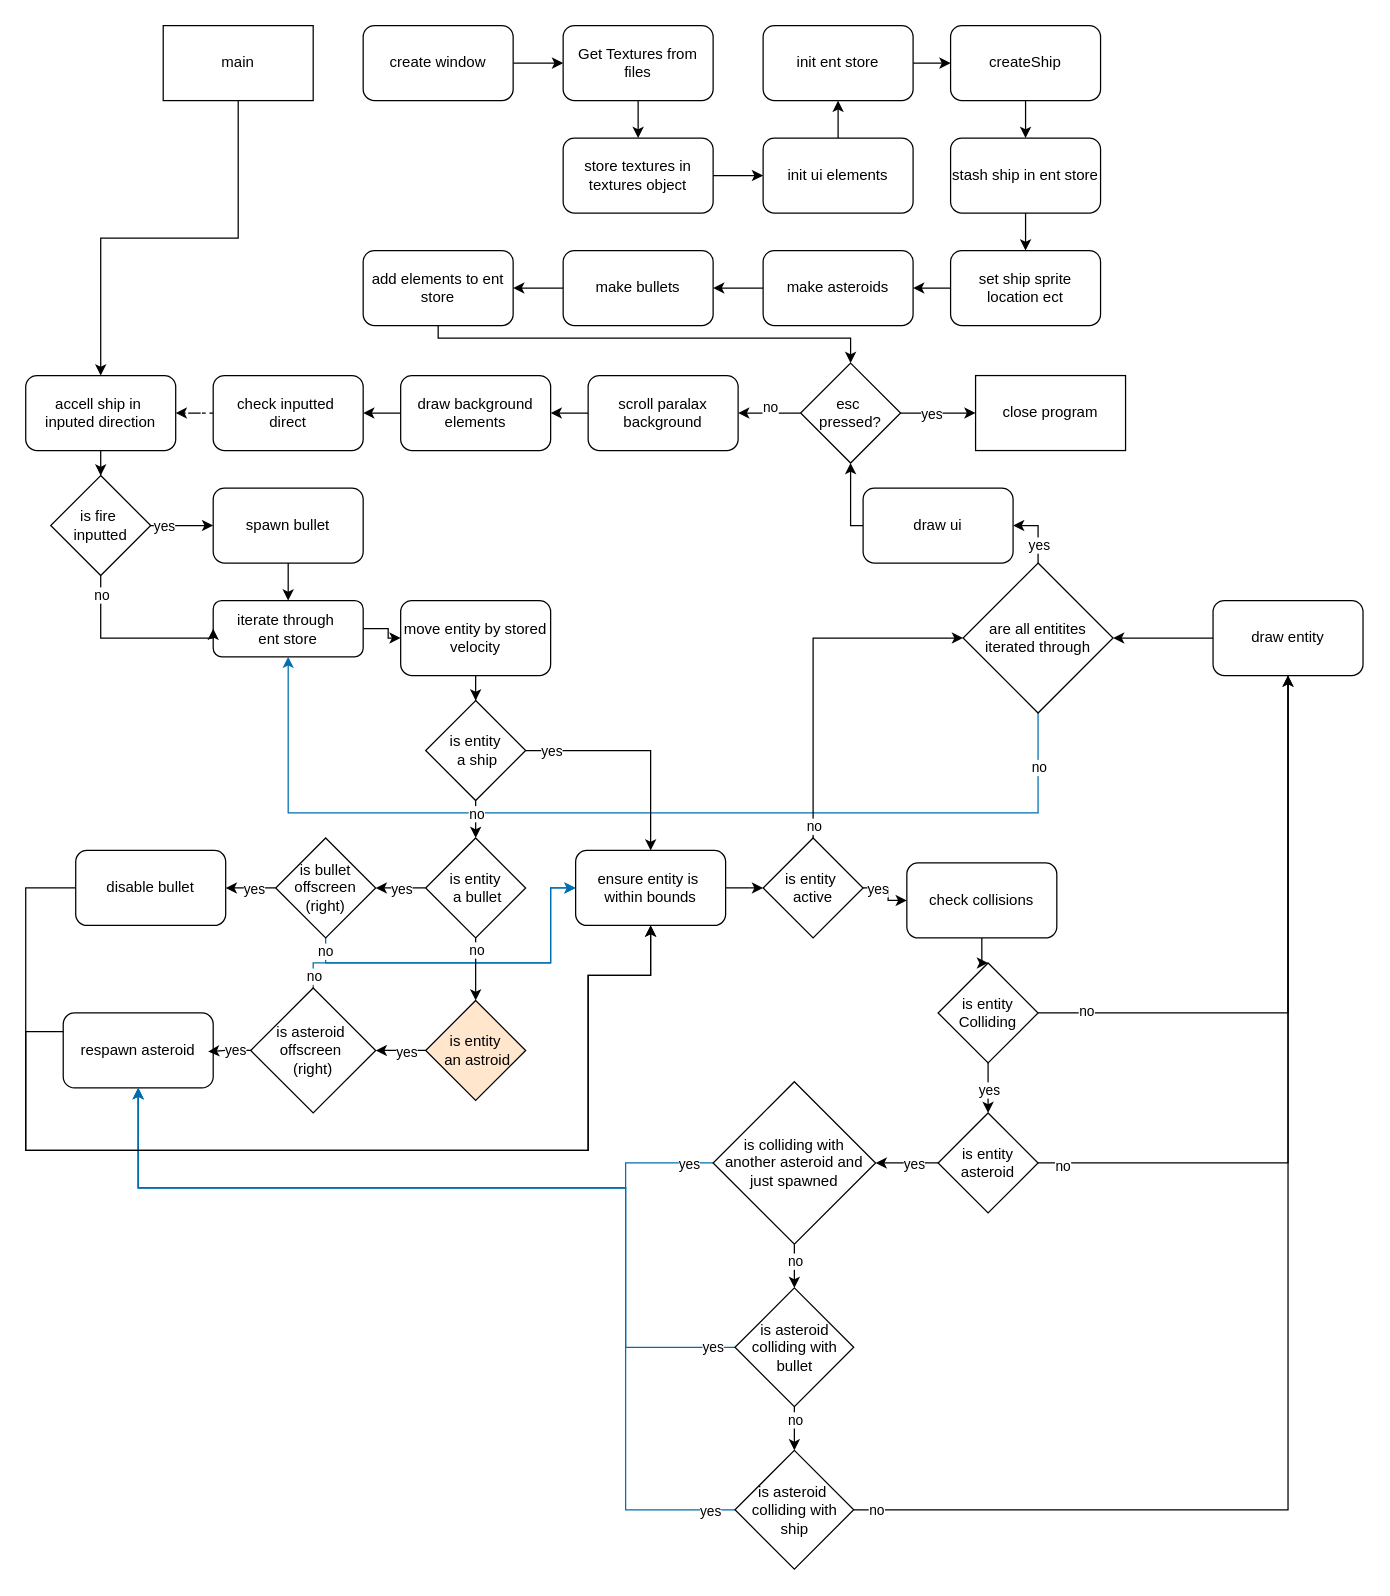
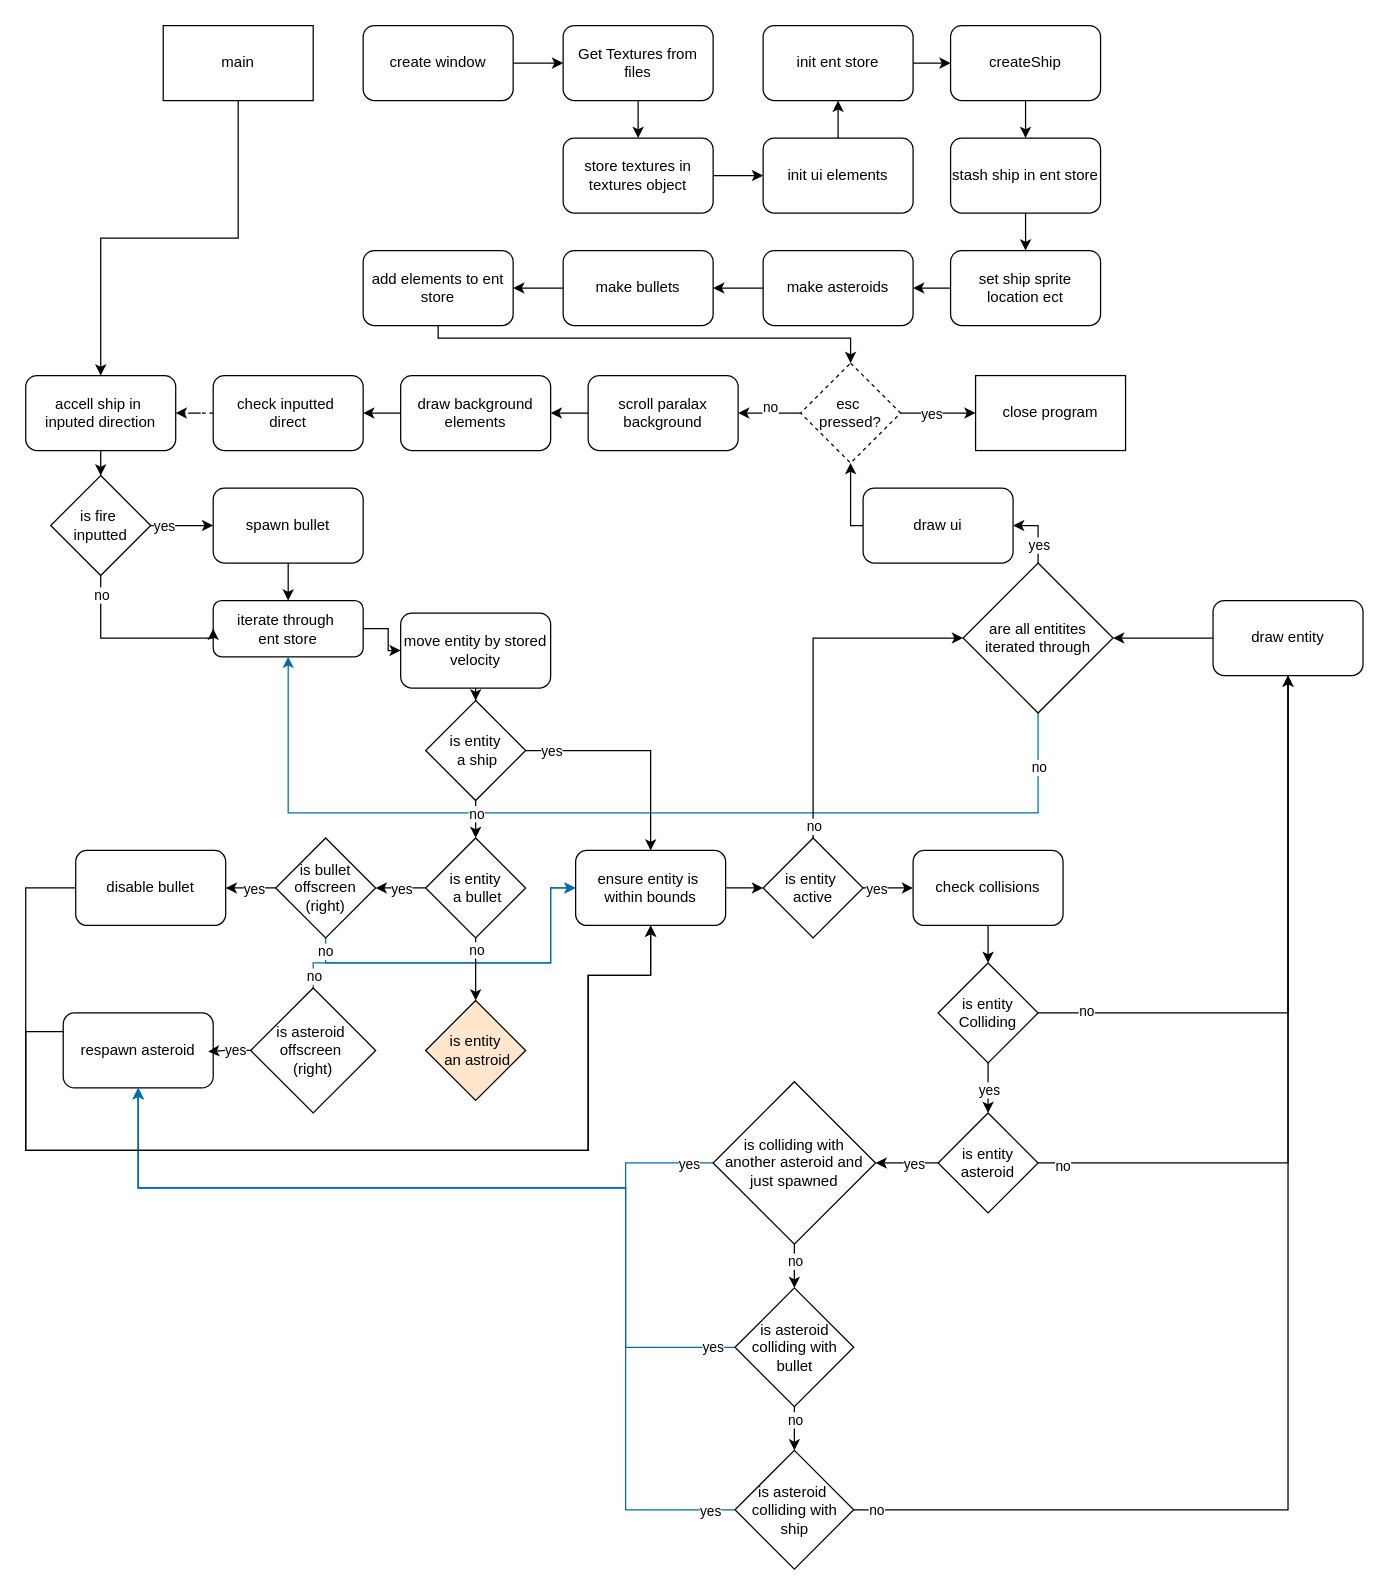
node "esc pressed?": style solid -> dashed
node "move entity by stored velocity": moved (476, 638) -> (476, 651)
node "check collisions": moved (982, 901) -> (988, 888)
edge "is entity an astroid" -> "is asteroid offscreen (right)": removed, label "yes"
